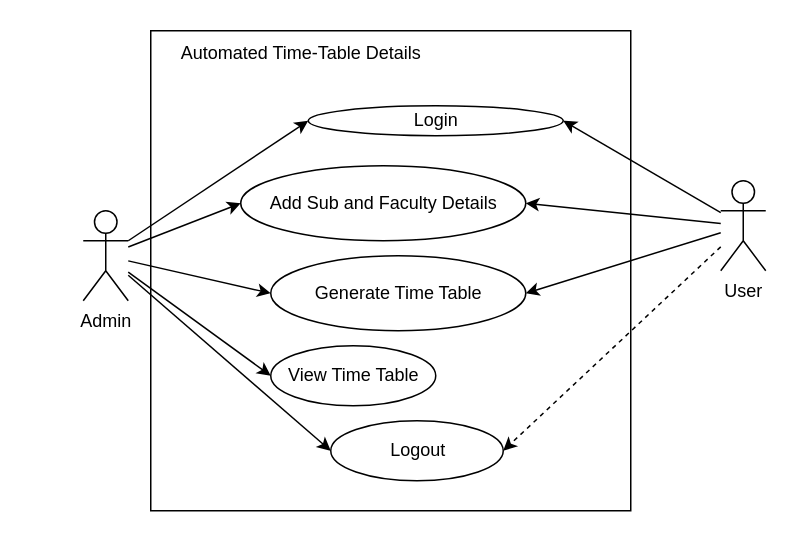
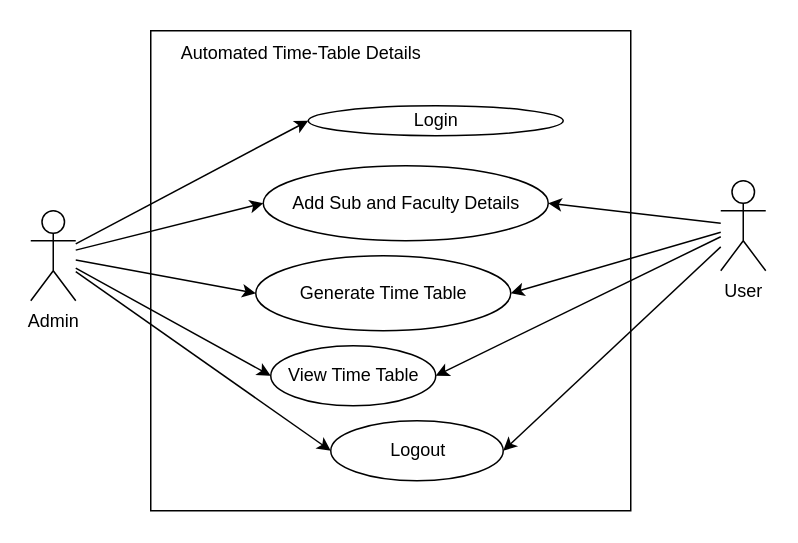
edge "User" -> "Login": removed
node "Add Sub and Faculty Details": moved (383, 203) -> (406, 203)
node "Admin": moved (106, 256) -> (53, 256)
node "Generate Time Table": moved (398, 293) -> (383, 293)
edge "User" -> "View Time Table": added
edge "User" -> "Logout": style dashed -> solid
